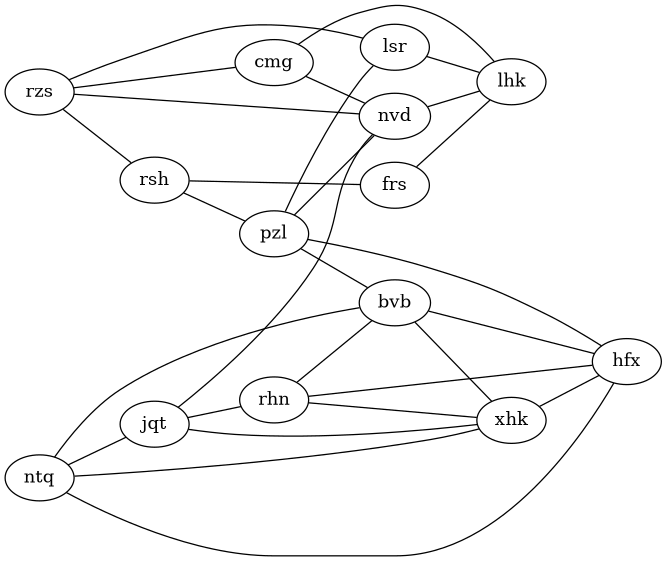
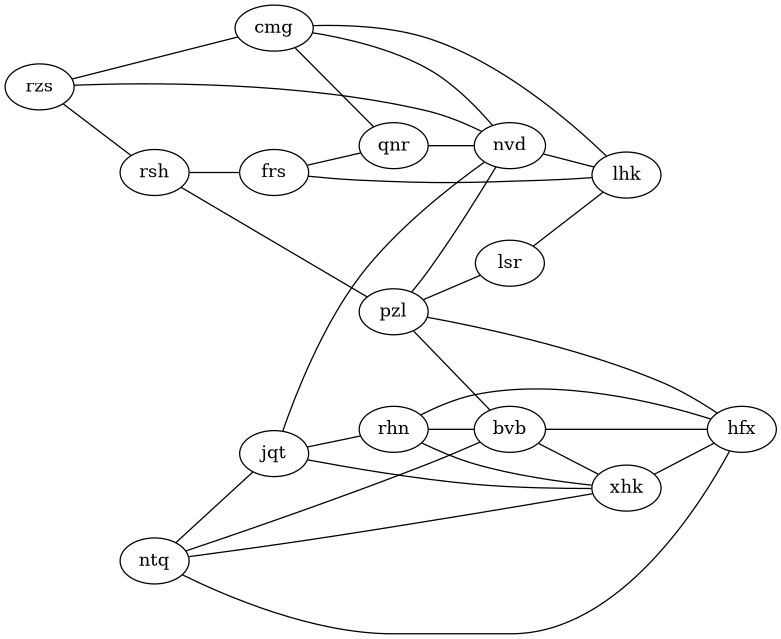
edge "lsr" -- "rzs": removed
node "qnr": added
